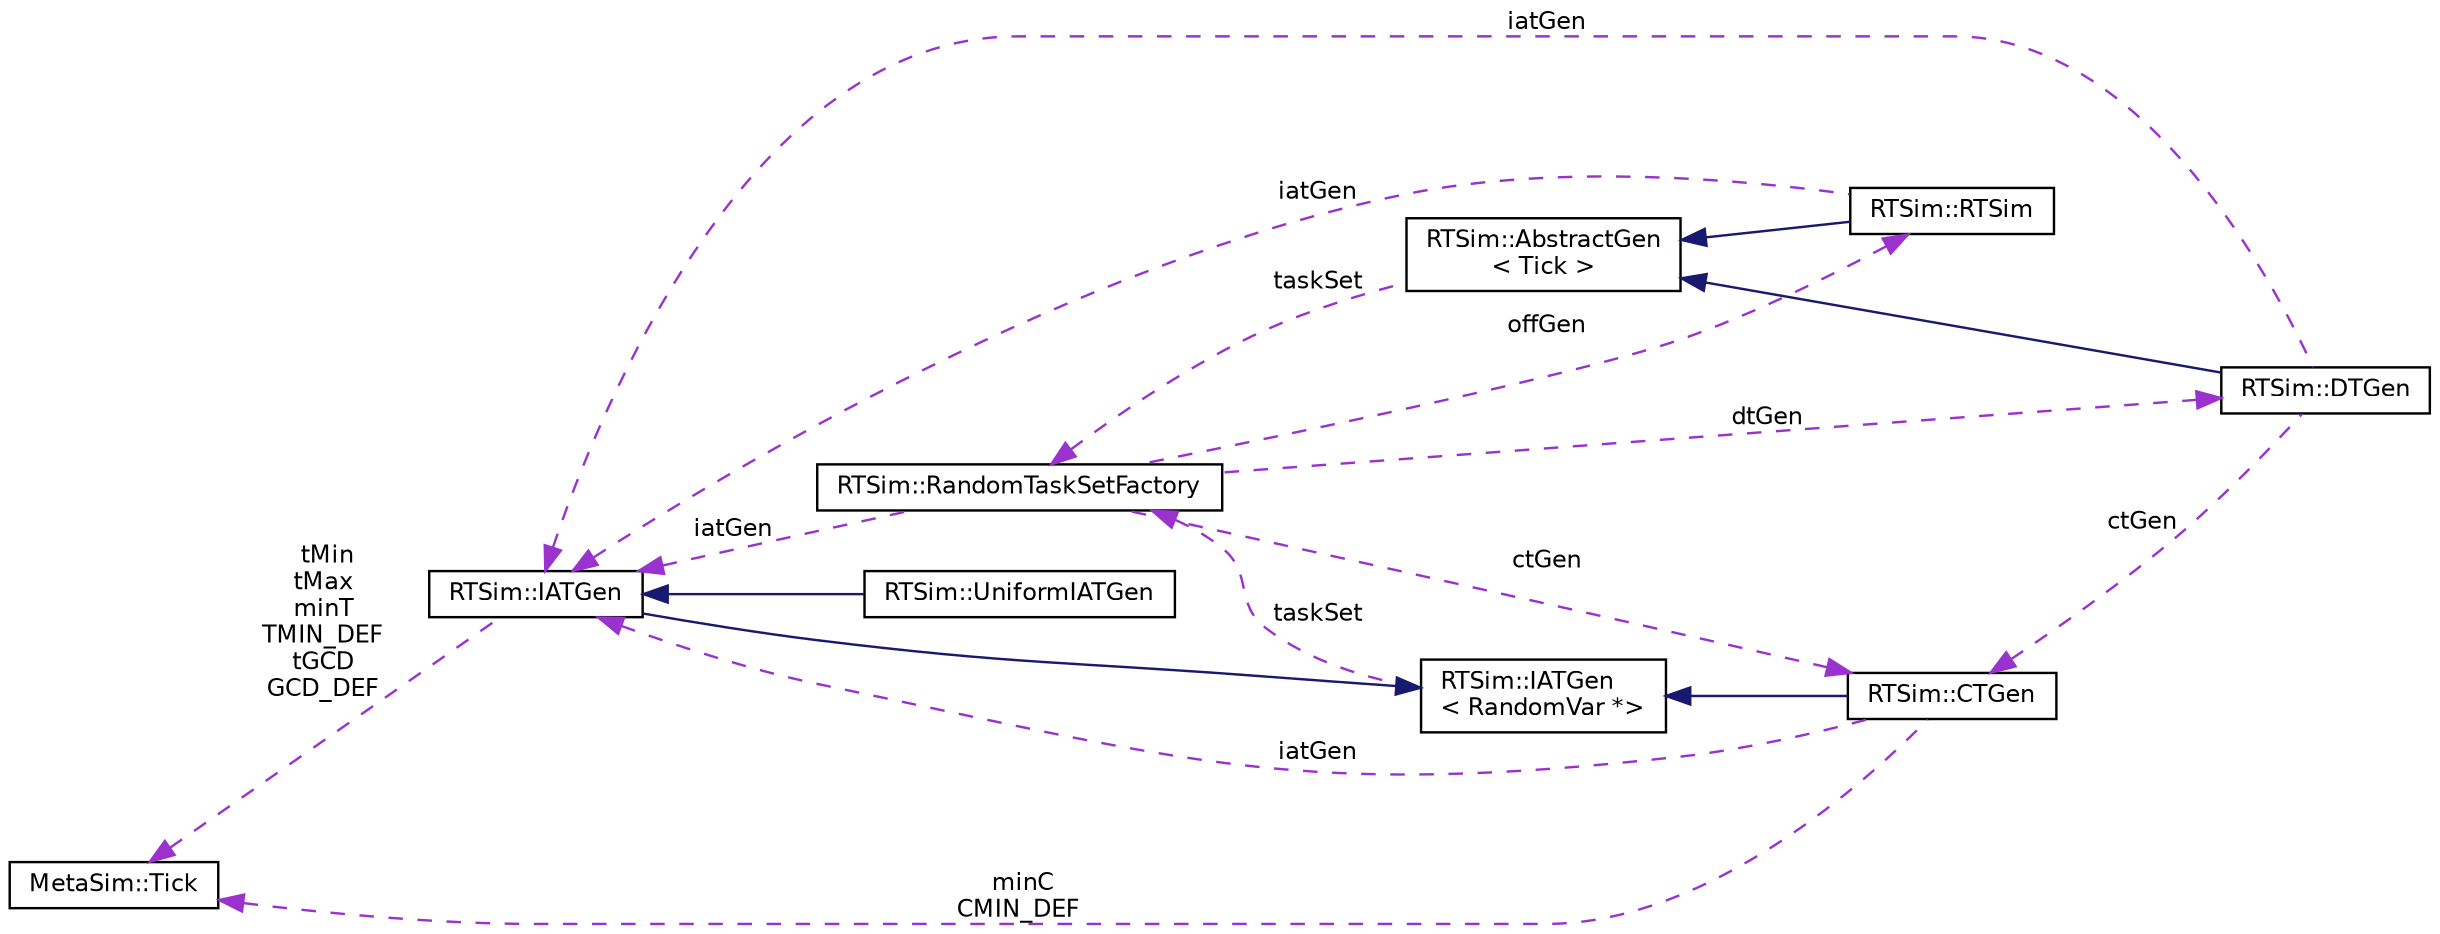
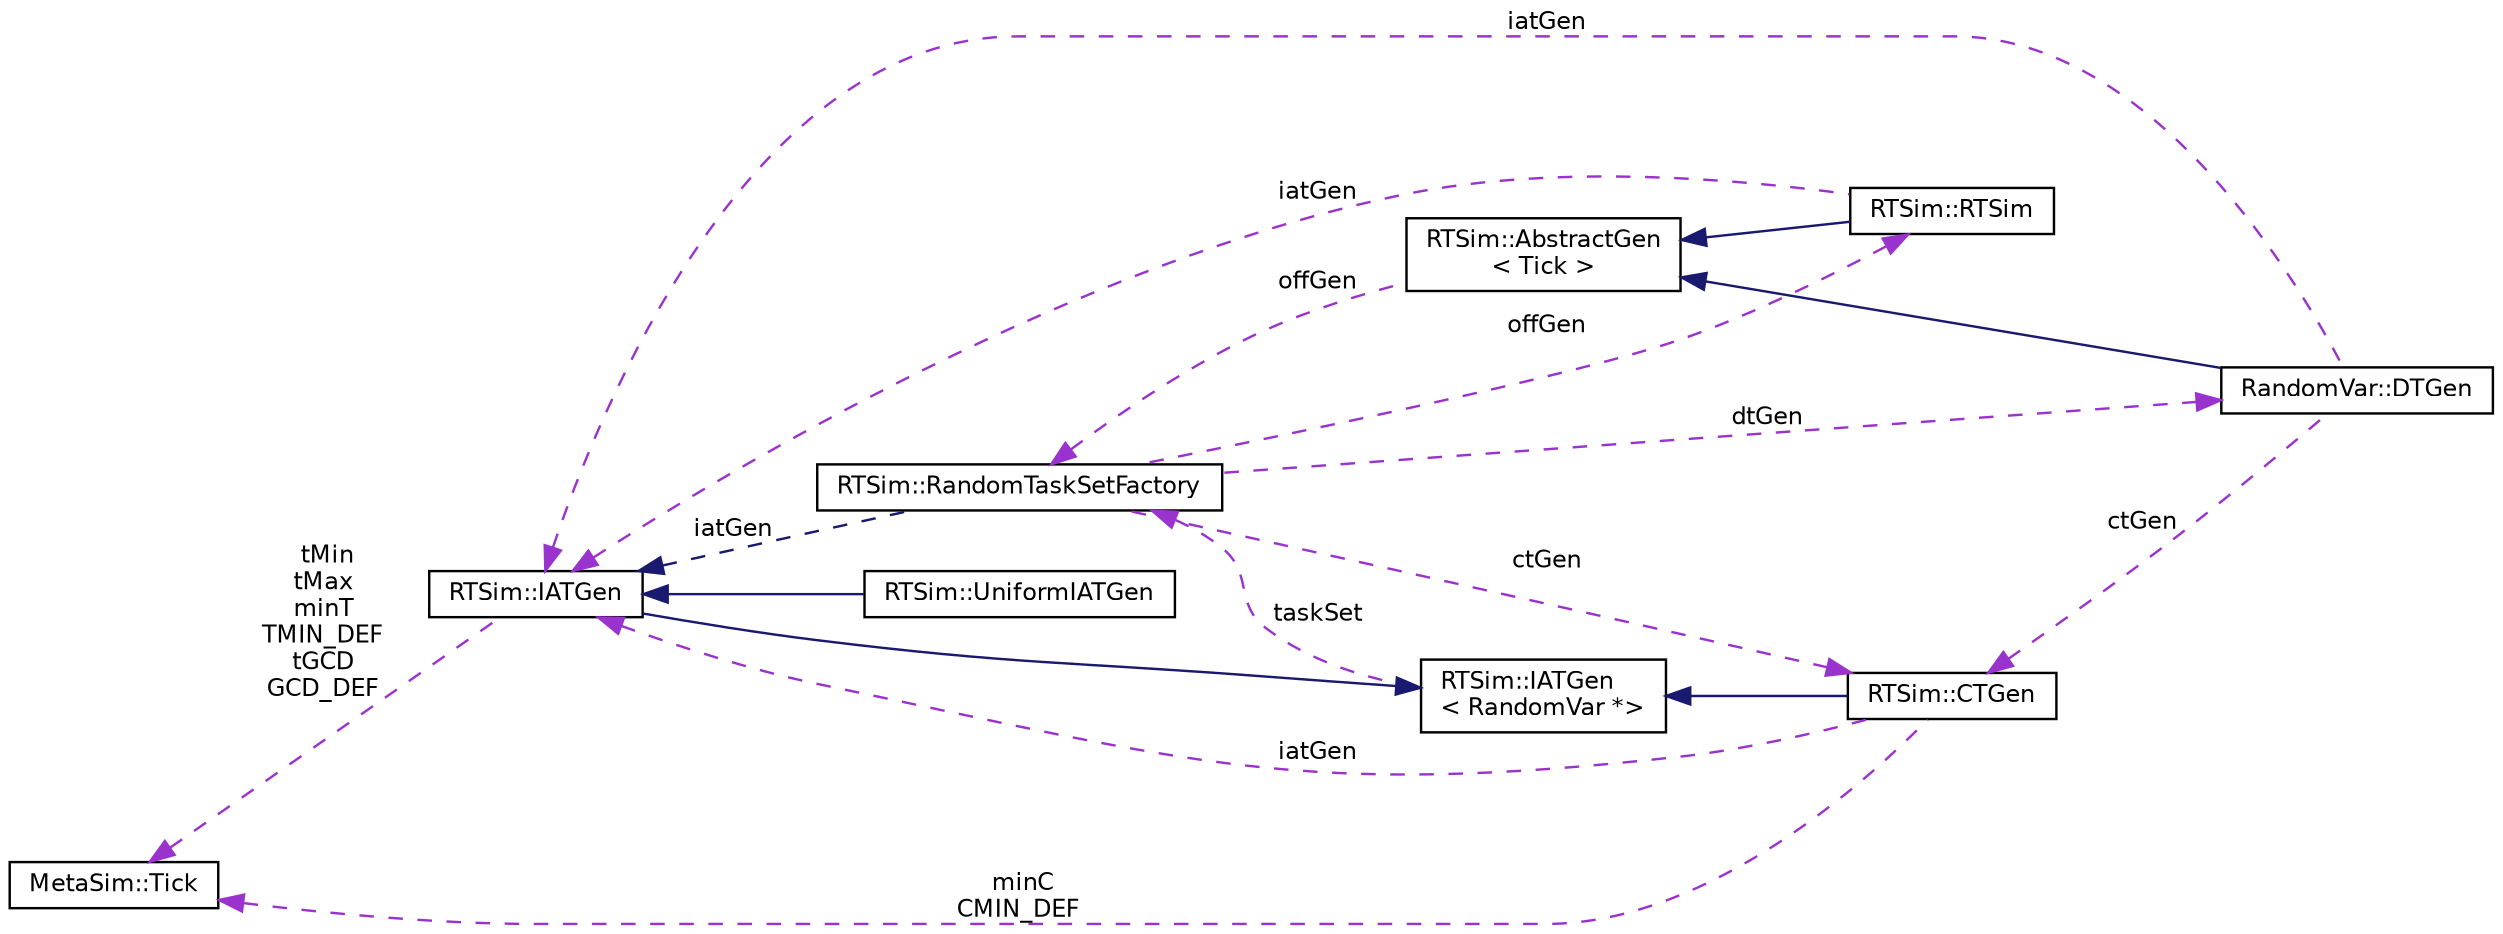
edge "RTSim::AbstractGen < Tick >" -> "RTSim::RandomTaskSetFactory": label " taskSet" -> " offGen"
node "RTSim::DTGen": label "RTSim::DTGen" -> "RandomVar::DTGen"
edge "RTSim::RandomTaskSetFactory" -> "RTSim::IATGen": color darkorchid3 -> midnightblue
